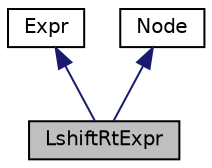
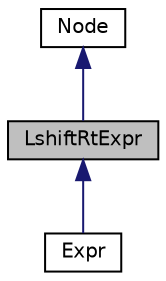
edge "LshiftRtExpr" -> "Expr": reversed
